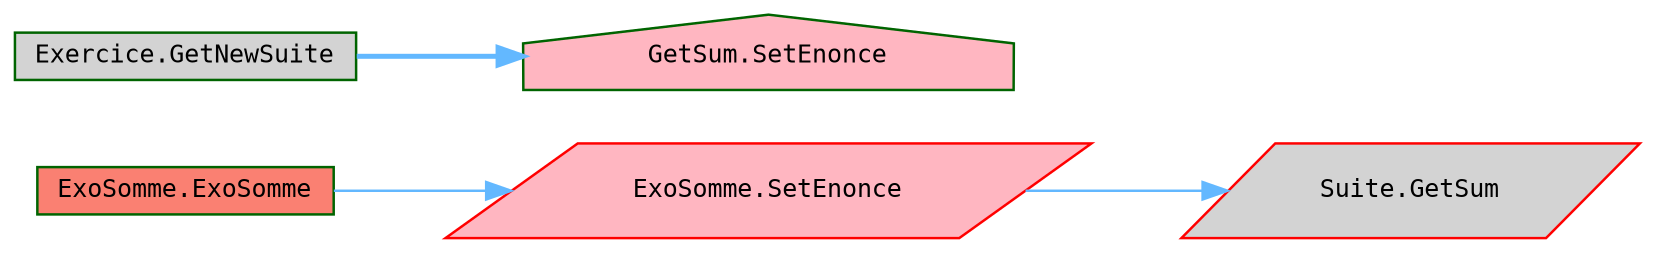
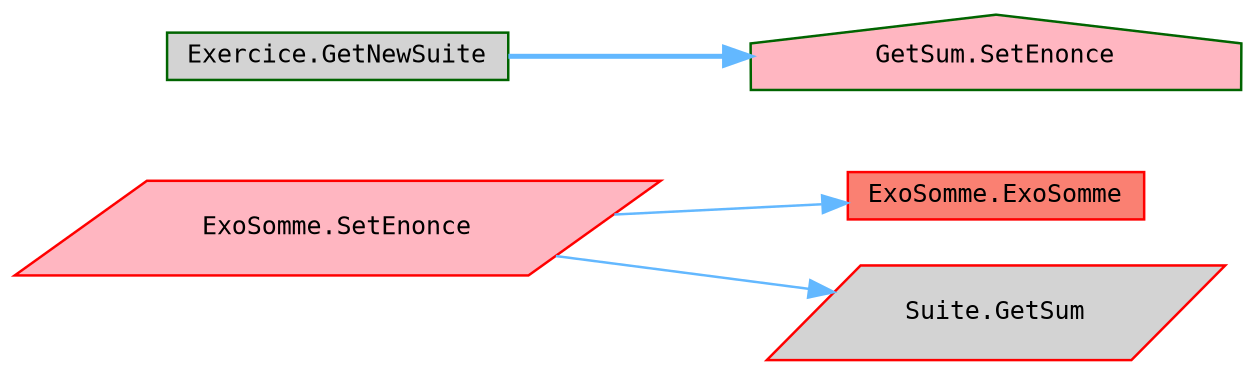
node "ExoSomme.ExoSomme": color darkgreen -> red
edge "ExoSomme.ExoSomme" -> "ExoSomme.SetEnonce": reversed
